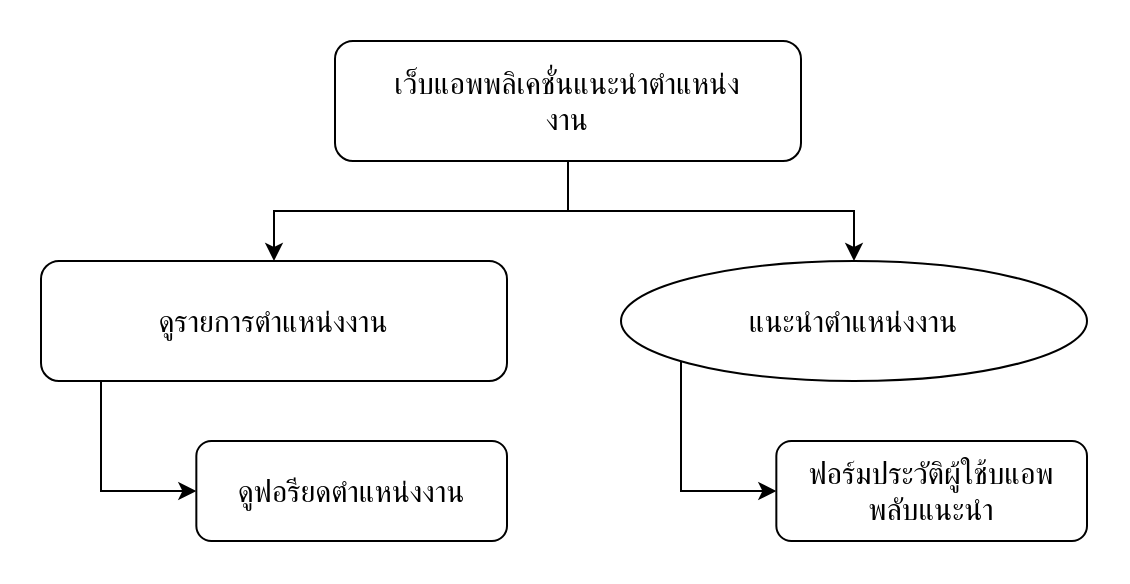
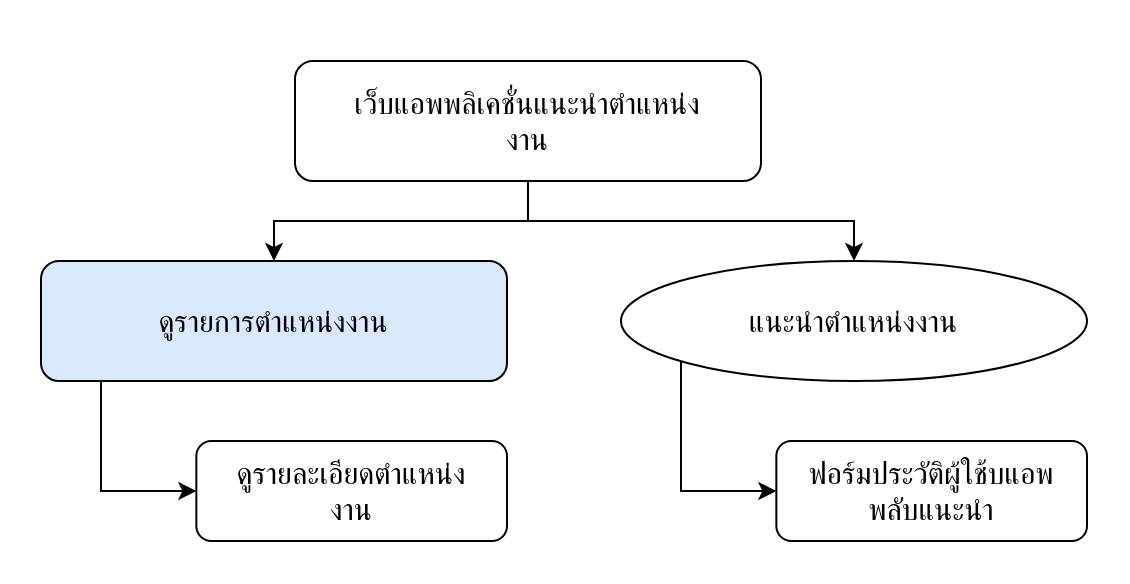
node "เว็บแอพพลิเคชั่นแนะนำตำแหน่งงาน": moved (568, 101) -> (528, 121)
node "ดูรายการตำแหน่งงาน": fillcolor #ffffff -> #dae8fc
node "ดูฟอรียดตำแหน่งงาน": label "ดูฟอรียดตำแหน่งงาน" -> "ดูรายละเอียดตำแหน่งงาน"
